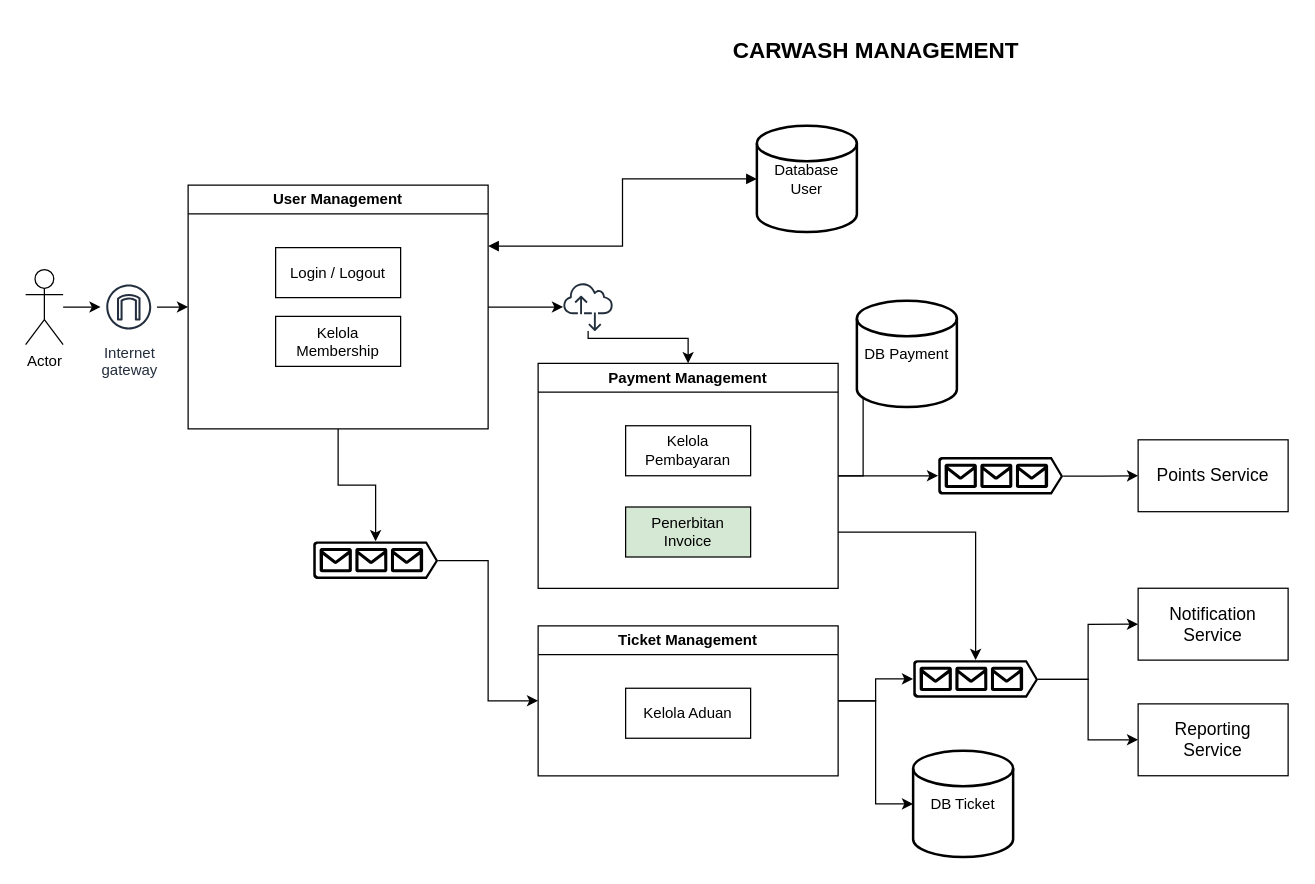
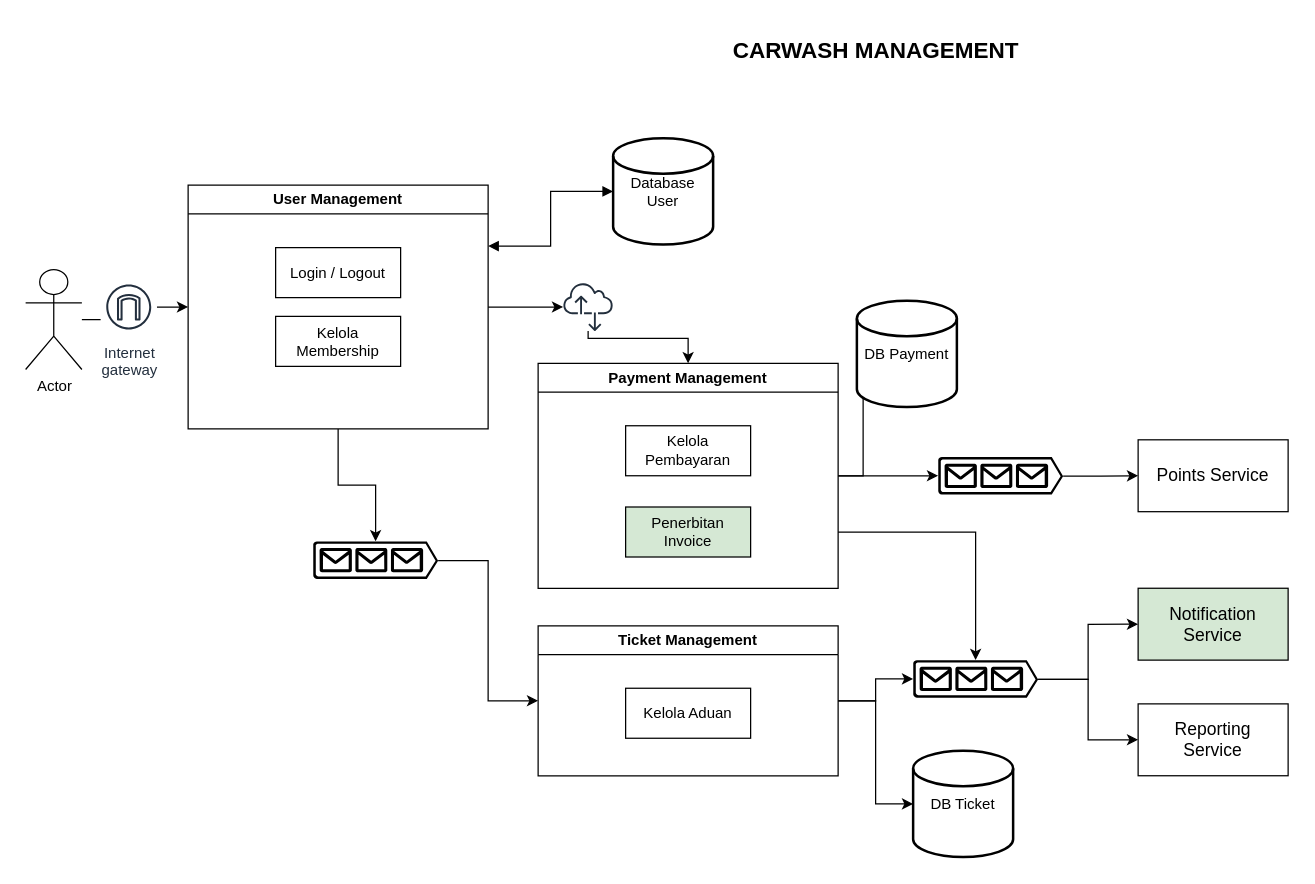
node "Database User": moved (807, 179) -> (663, 191)
node "Actor": size 38x75 -> 56x100
node "Notification Service": fillcolor #ffffff -> #d5e8d4
